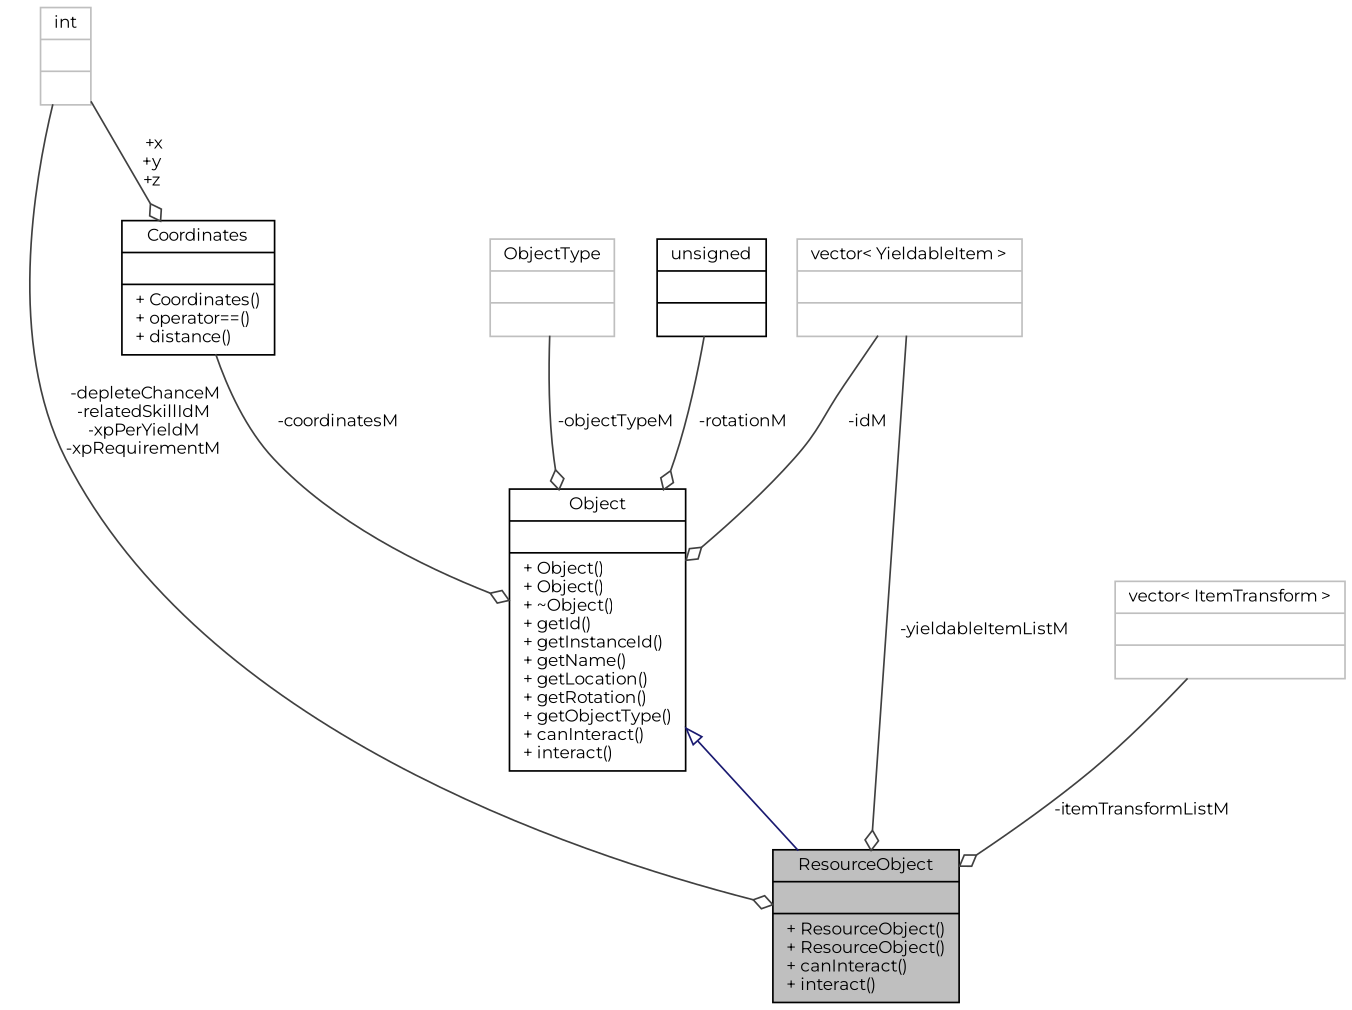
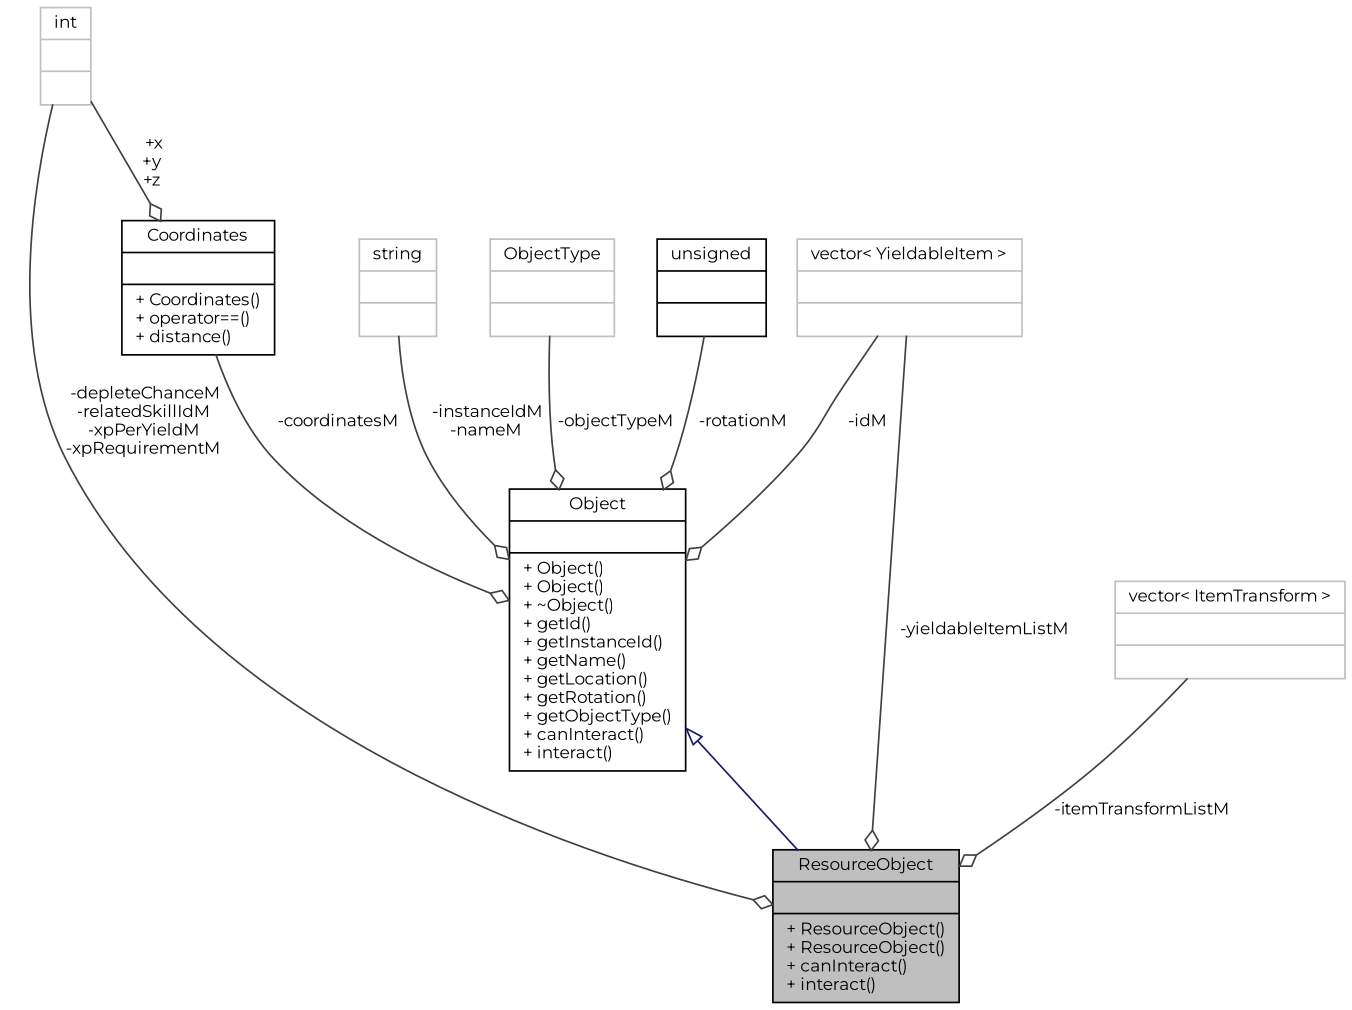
node "string": added
